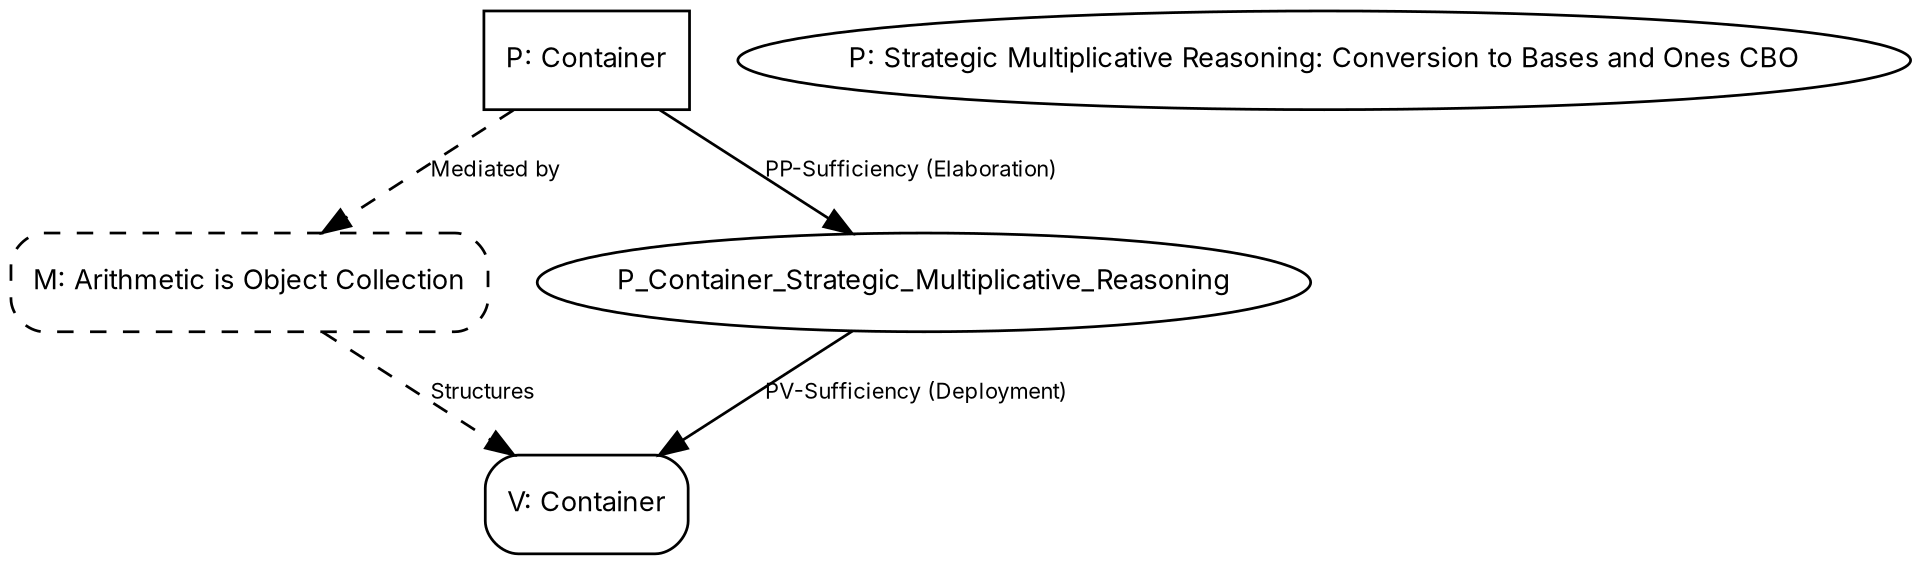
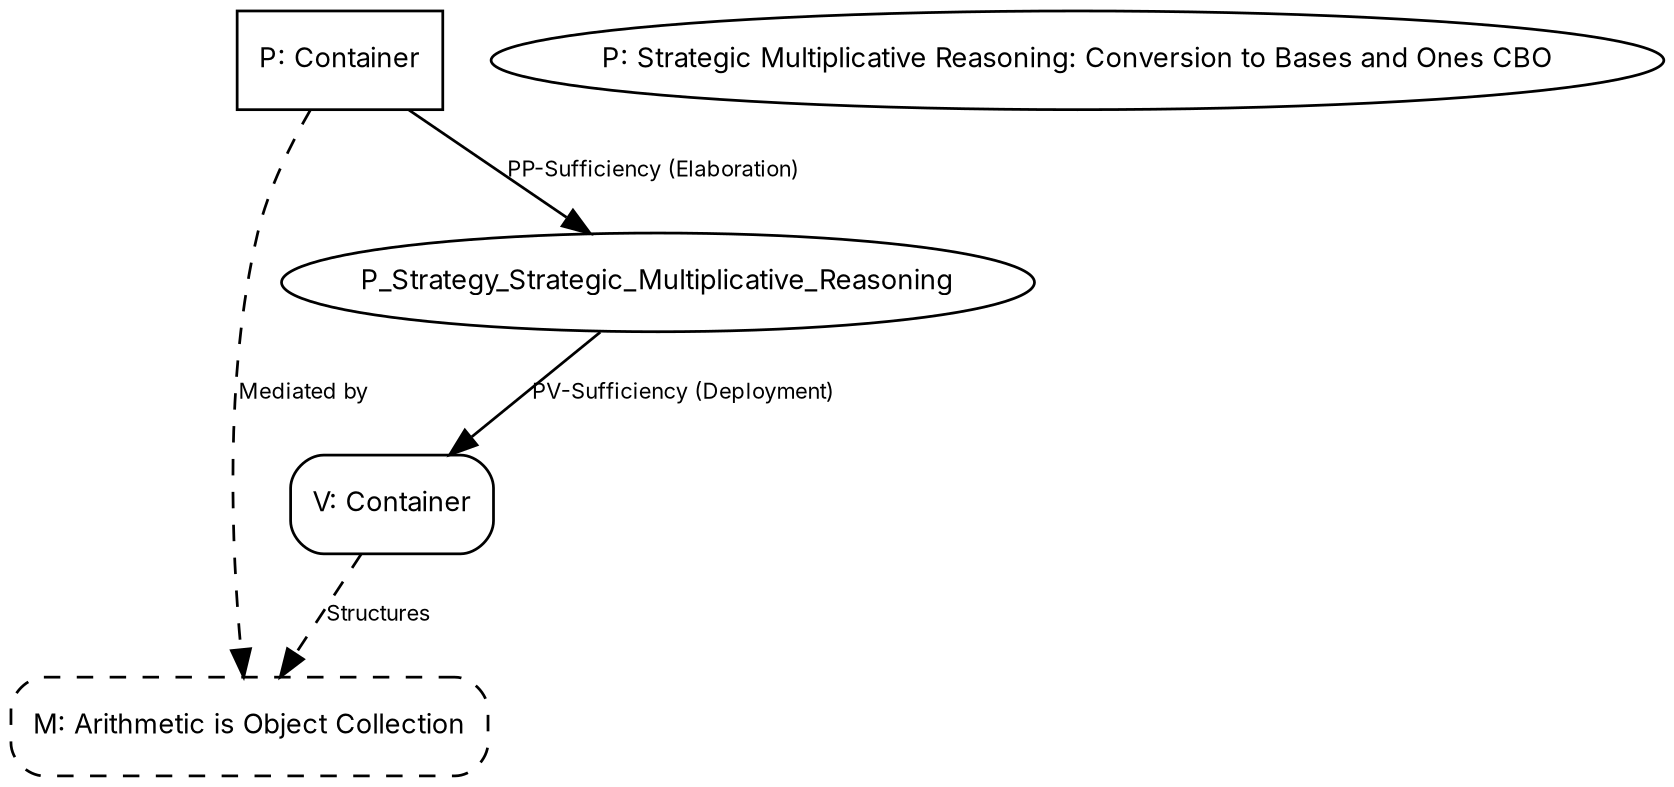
node "P_Container_Strategic_Multiplicative_Reasoning": label "P_Container_Strategic_Multiplicative_Reasoning" -> "P_Strategy_Strategic_Multiplicative_Reasoning"
edge "M: Arithmetic is Object Collection" -> "V: Container": reversed
